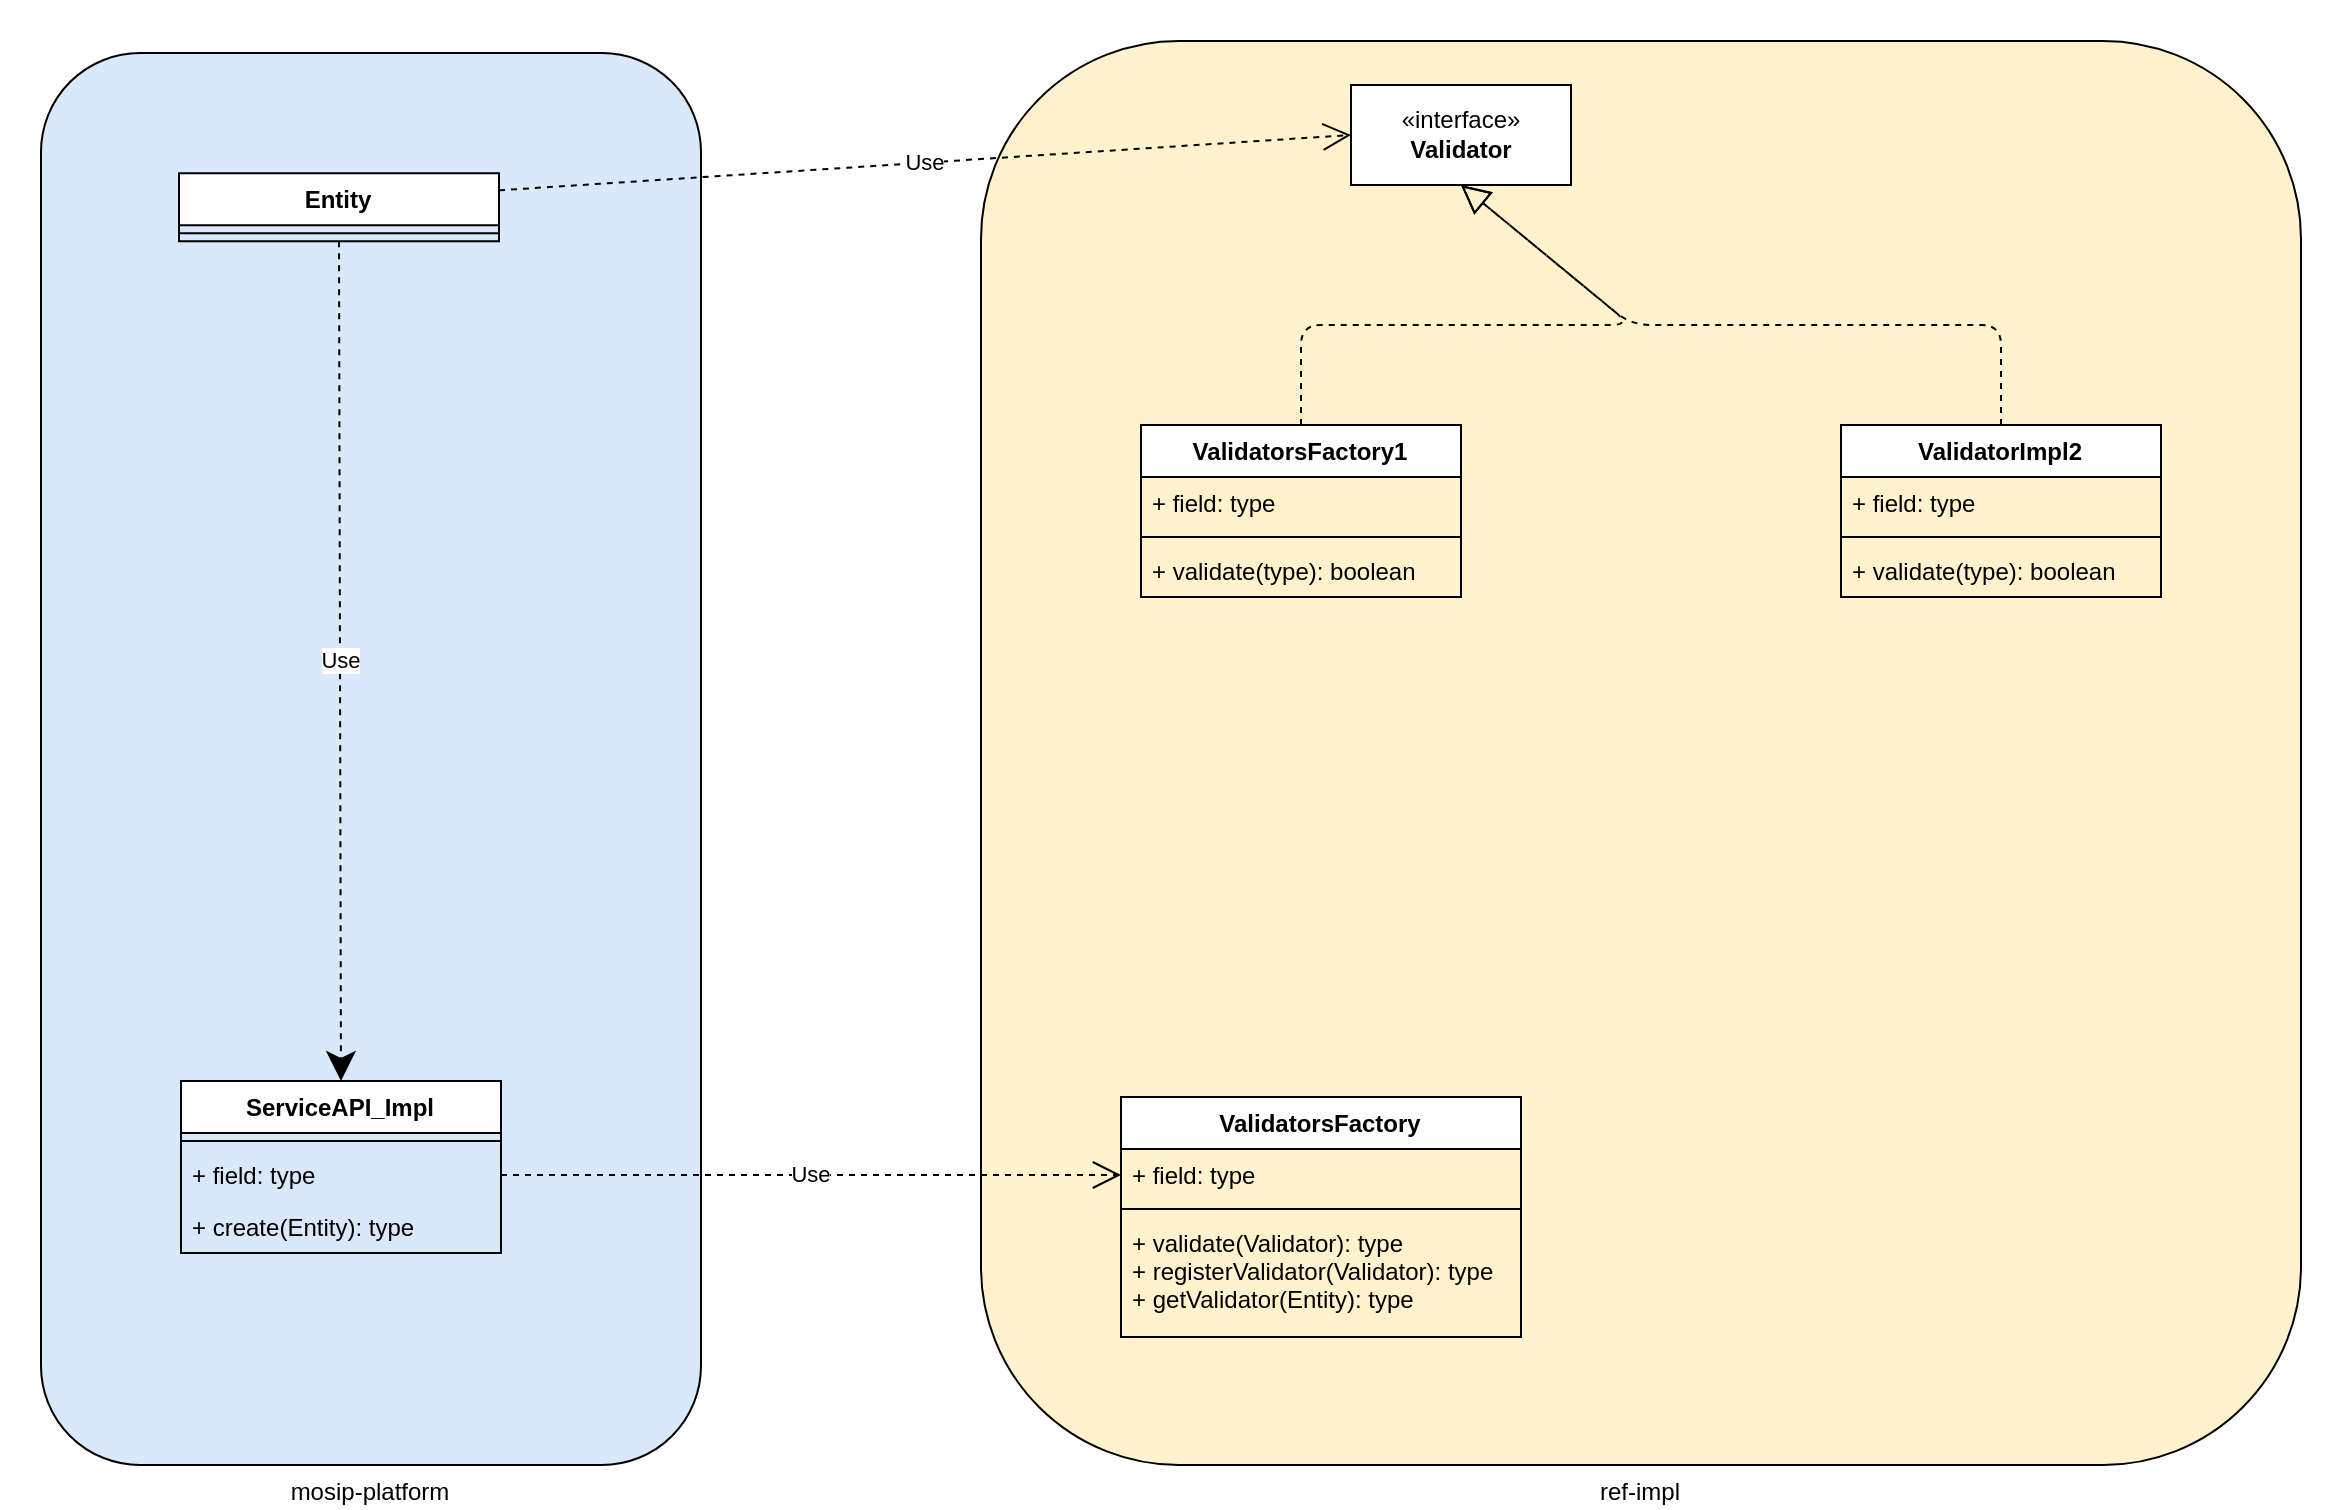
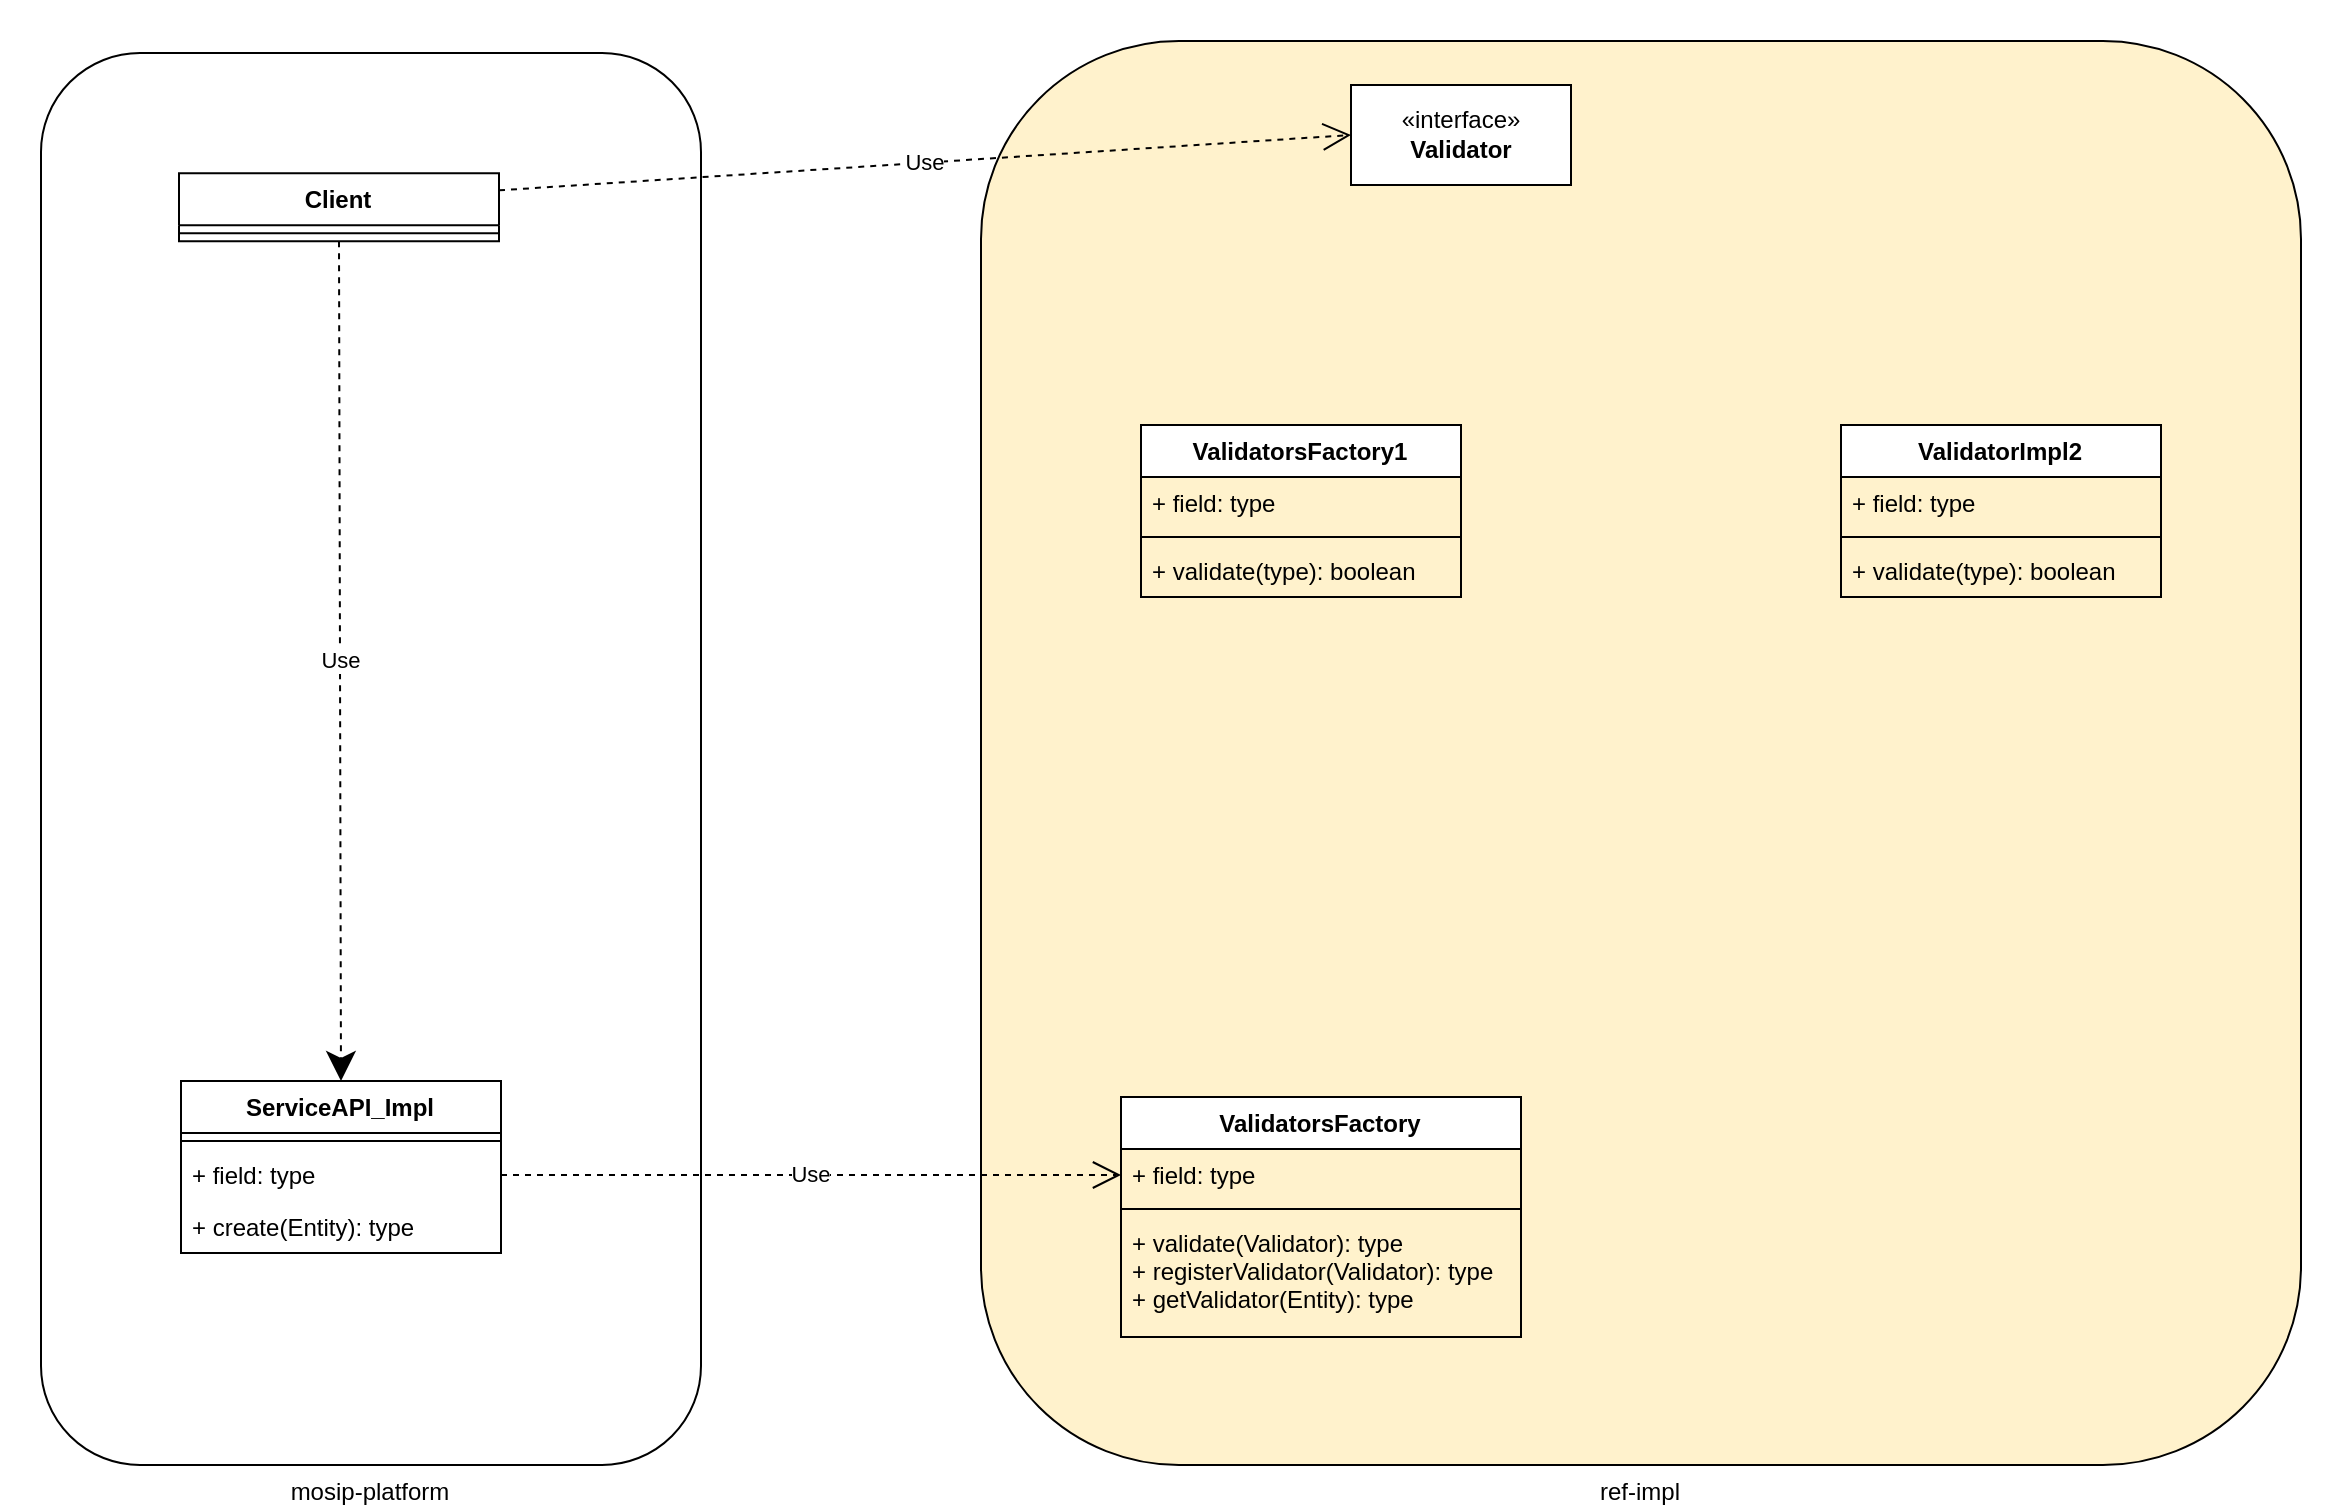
node "Entity": label "Entity" -> "Client"
edge "ValidatorsFactory1" -> "«interface» Validator": removed
edge "ValidatorImpl2" -> "«interface» Validator": removed
node "mosip-platform": fillcolor #dae8fc -> #ffffff
